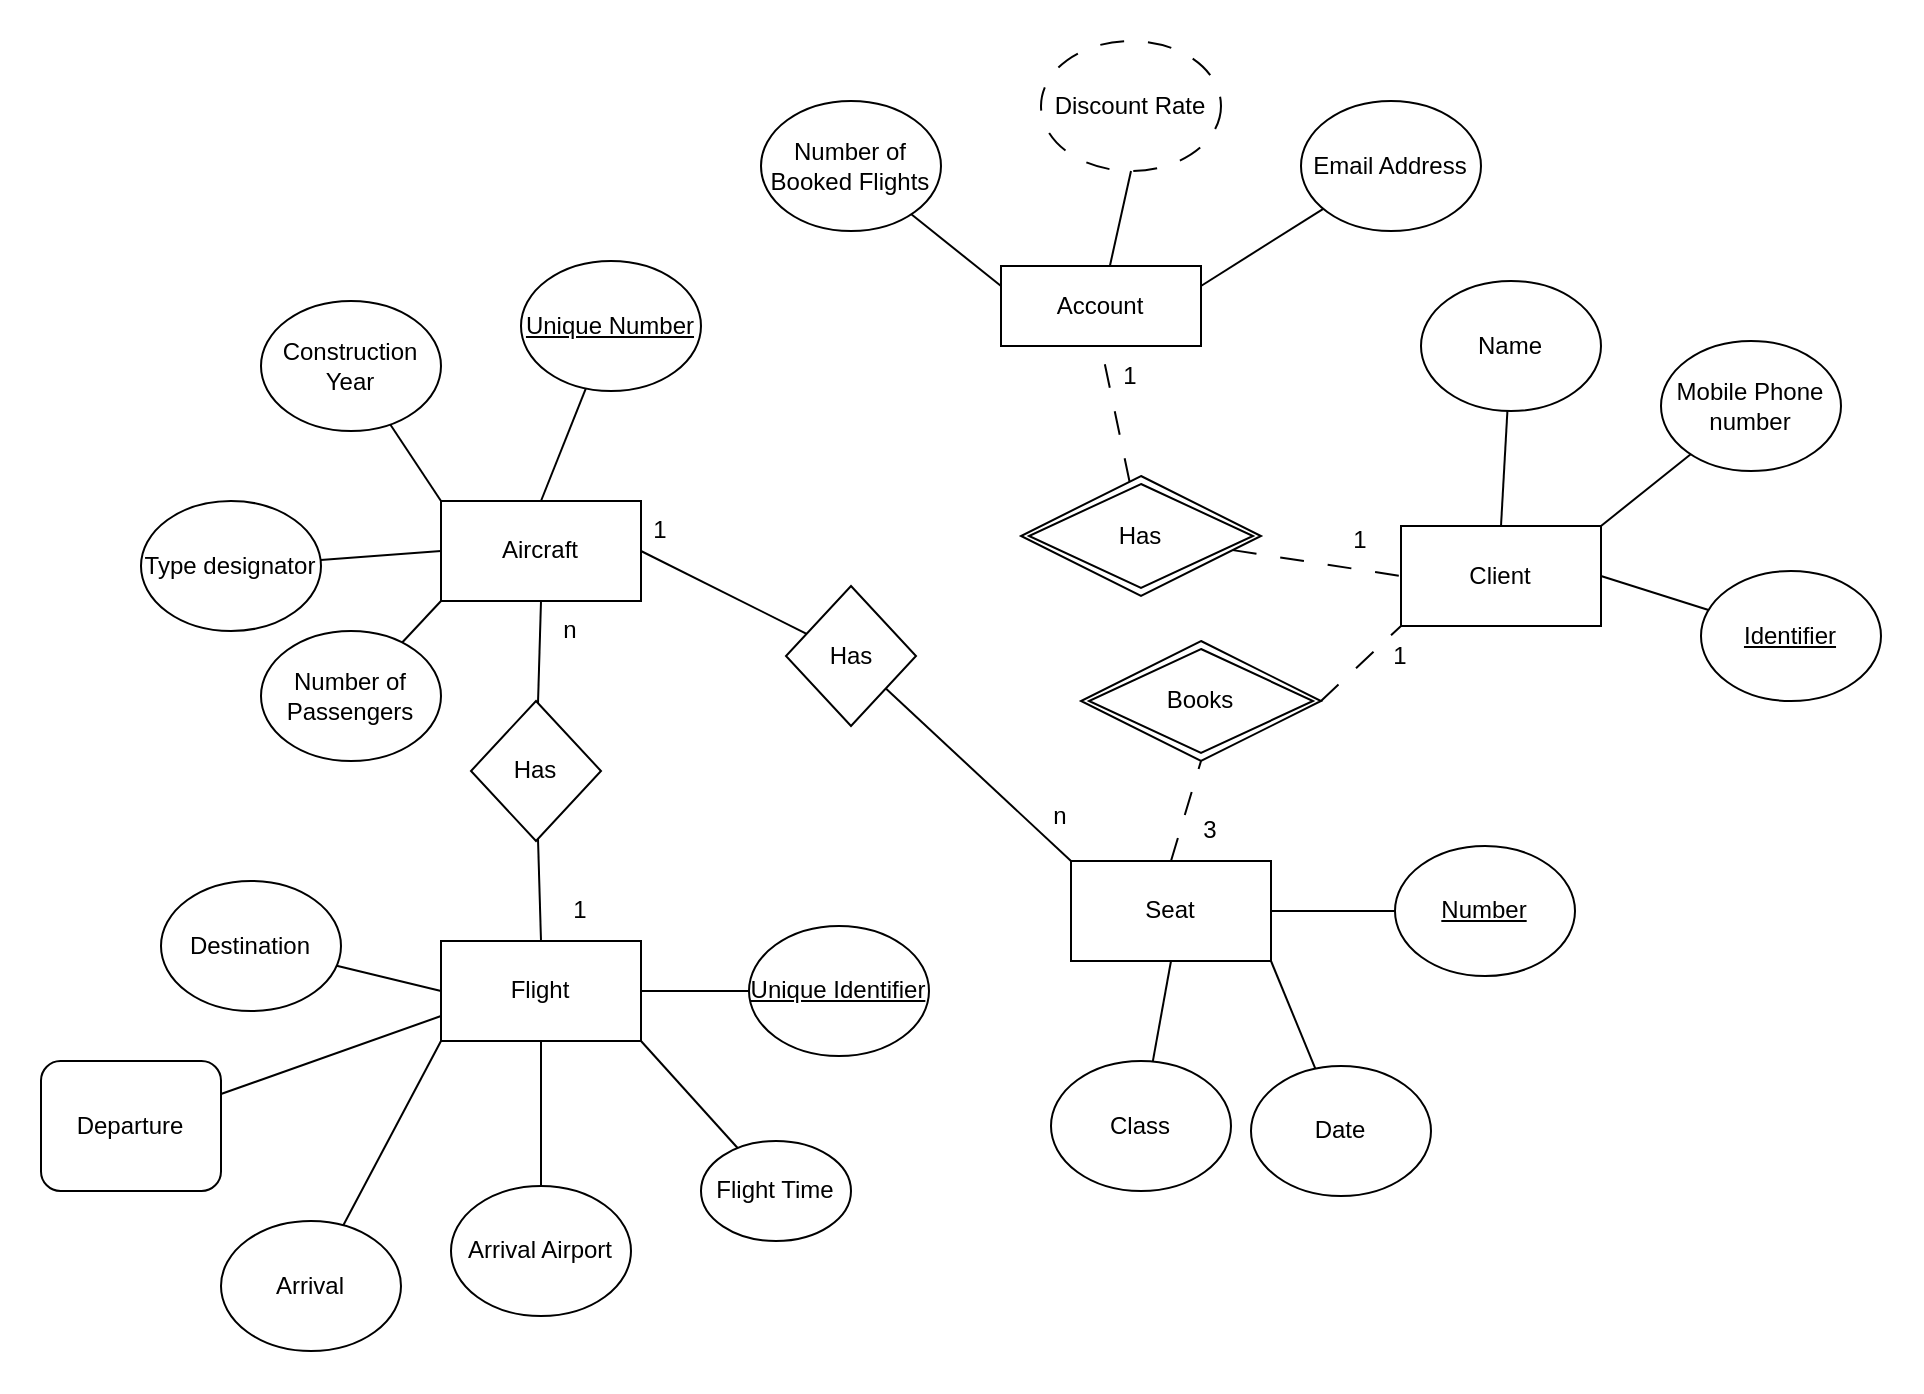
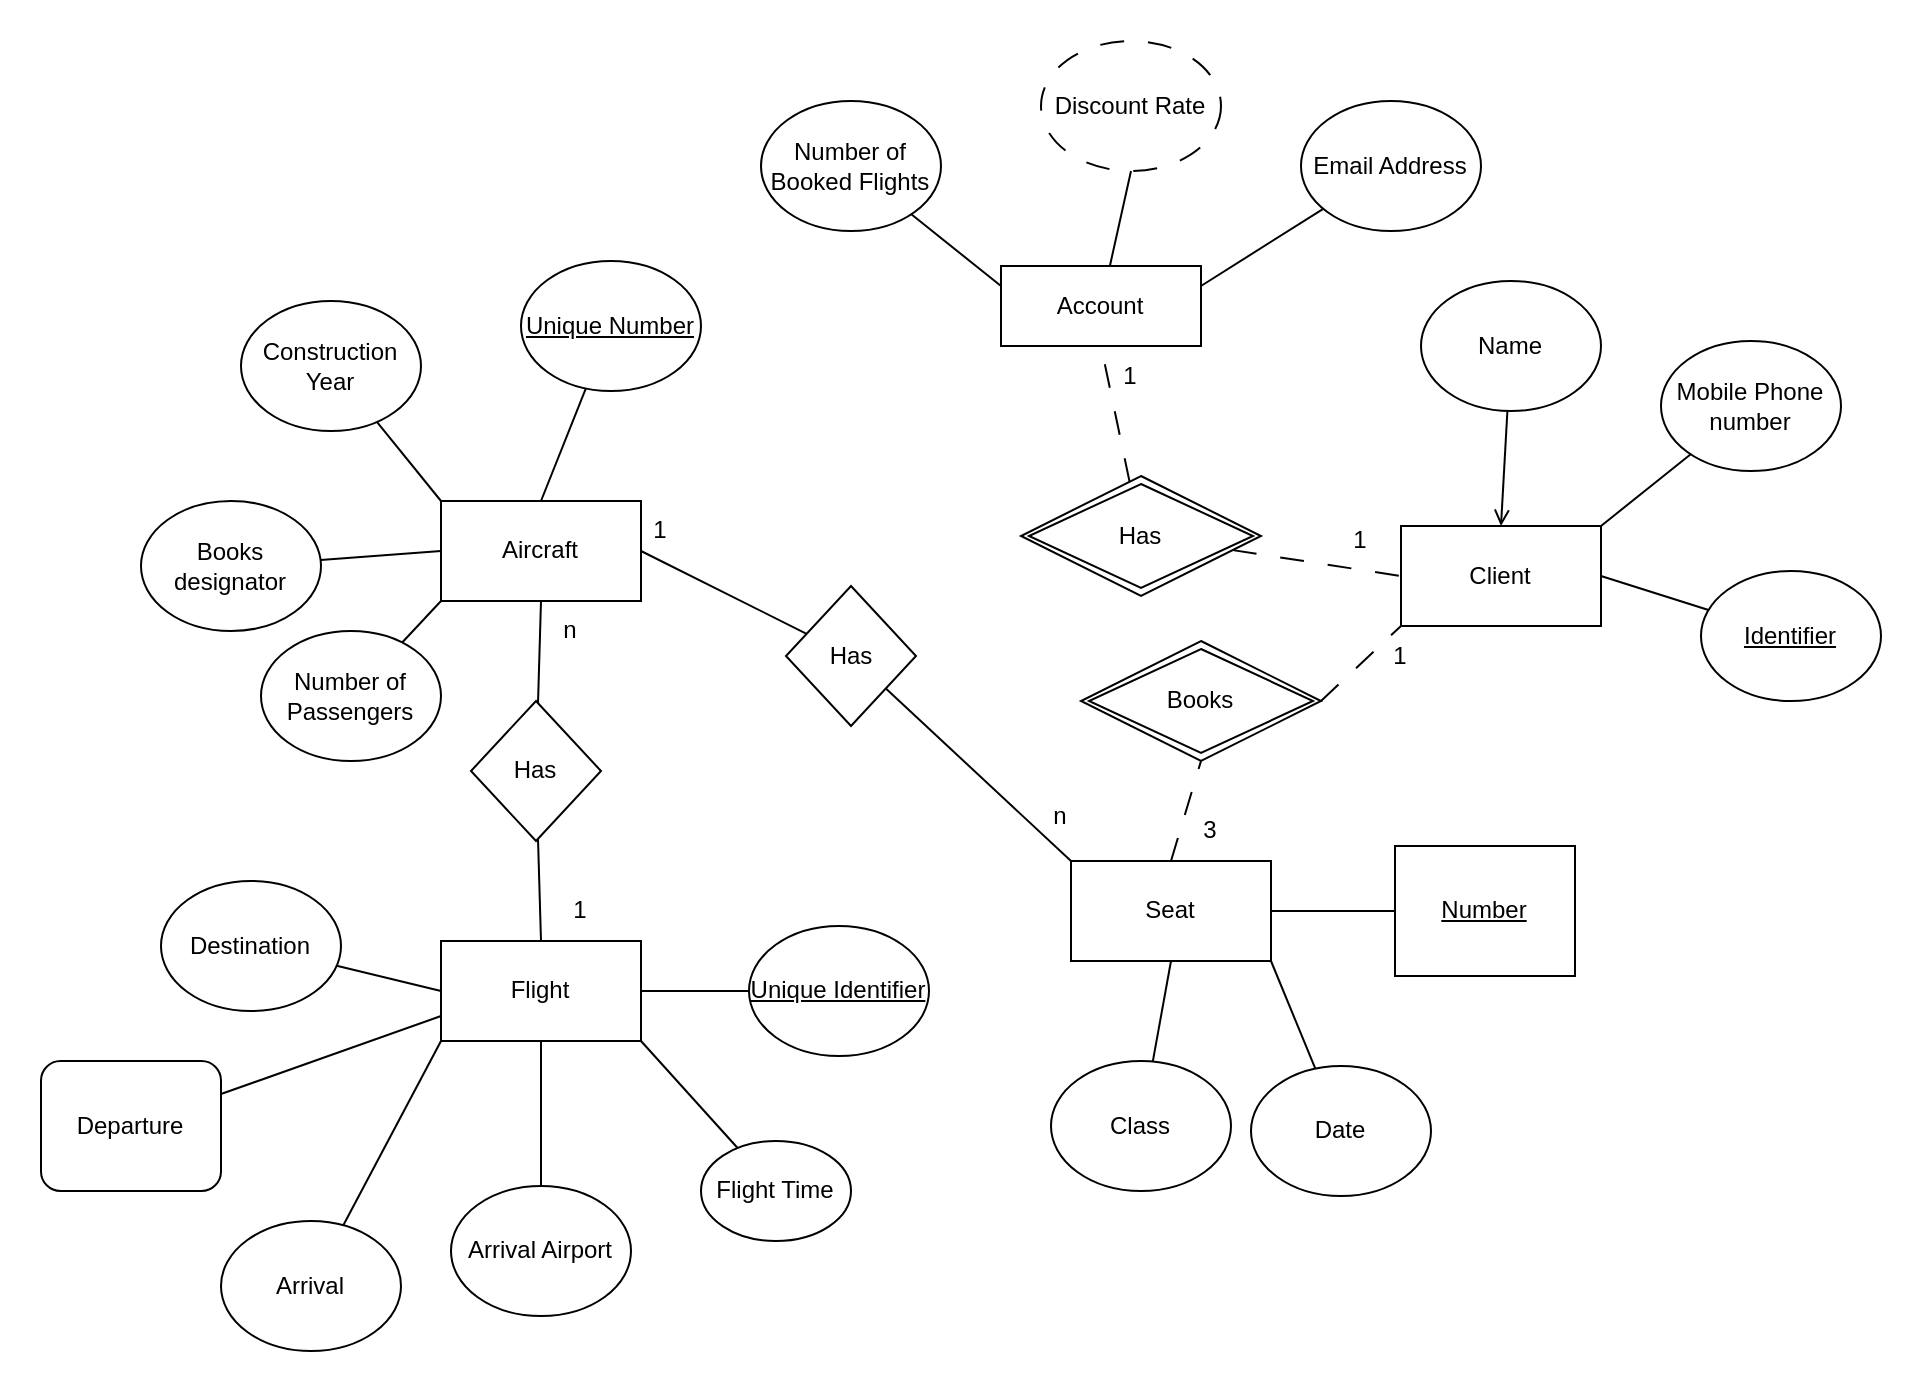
node "Construction Year": moved (351, 366) -> (331, 366)
edge "Name" -- "Client": arrowhead none -> open
node "Type designator": label "Type designator" -> "Books designator"
node "Number": shape ellipse -> rectangle
